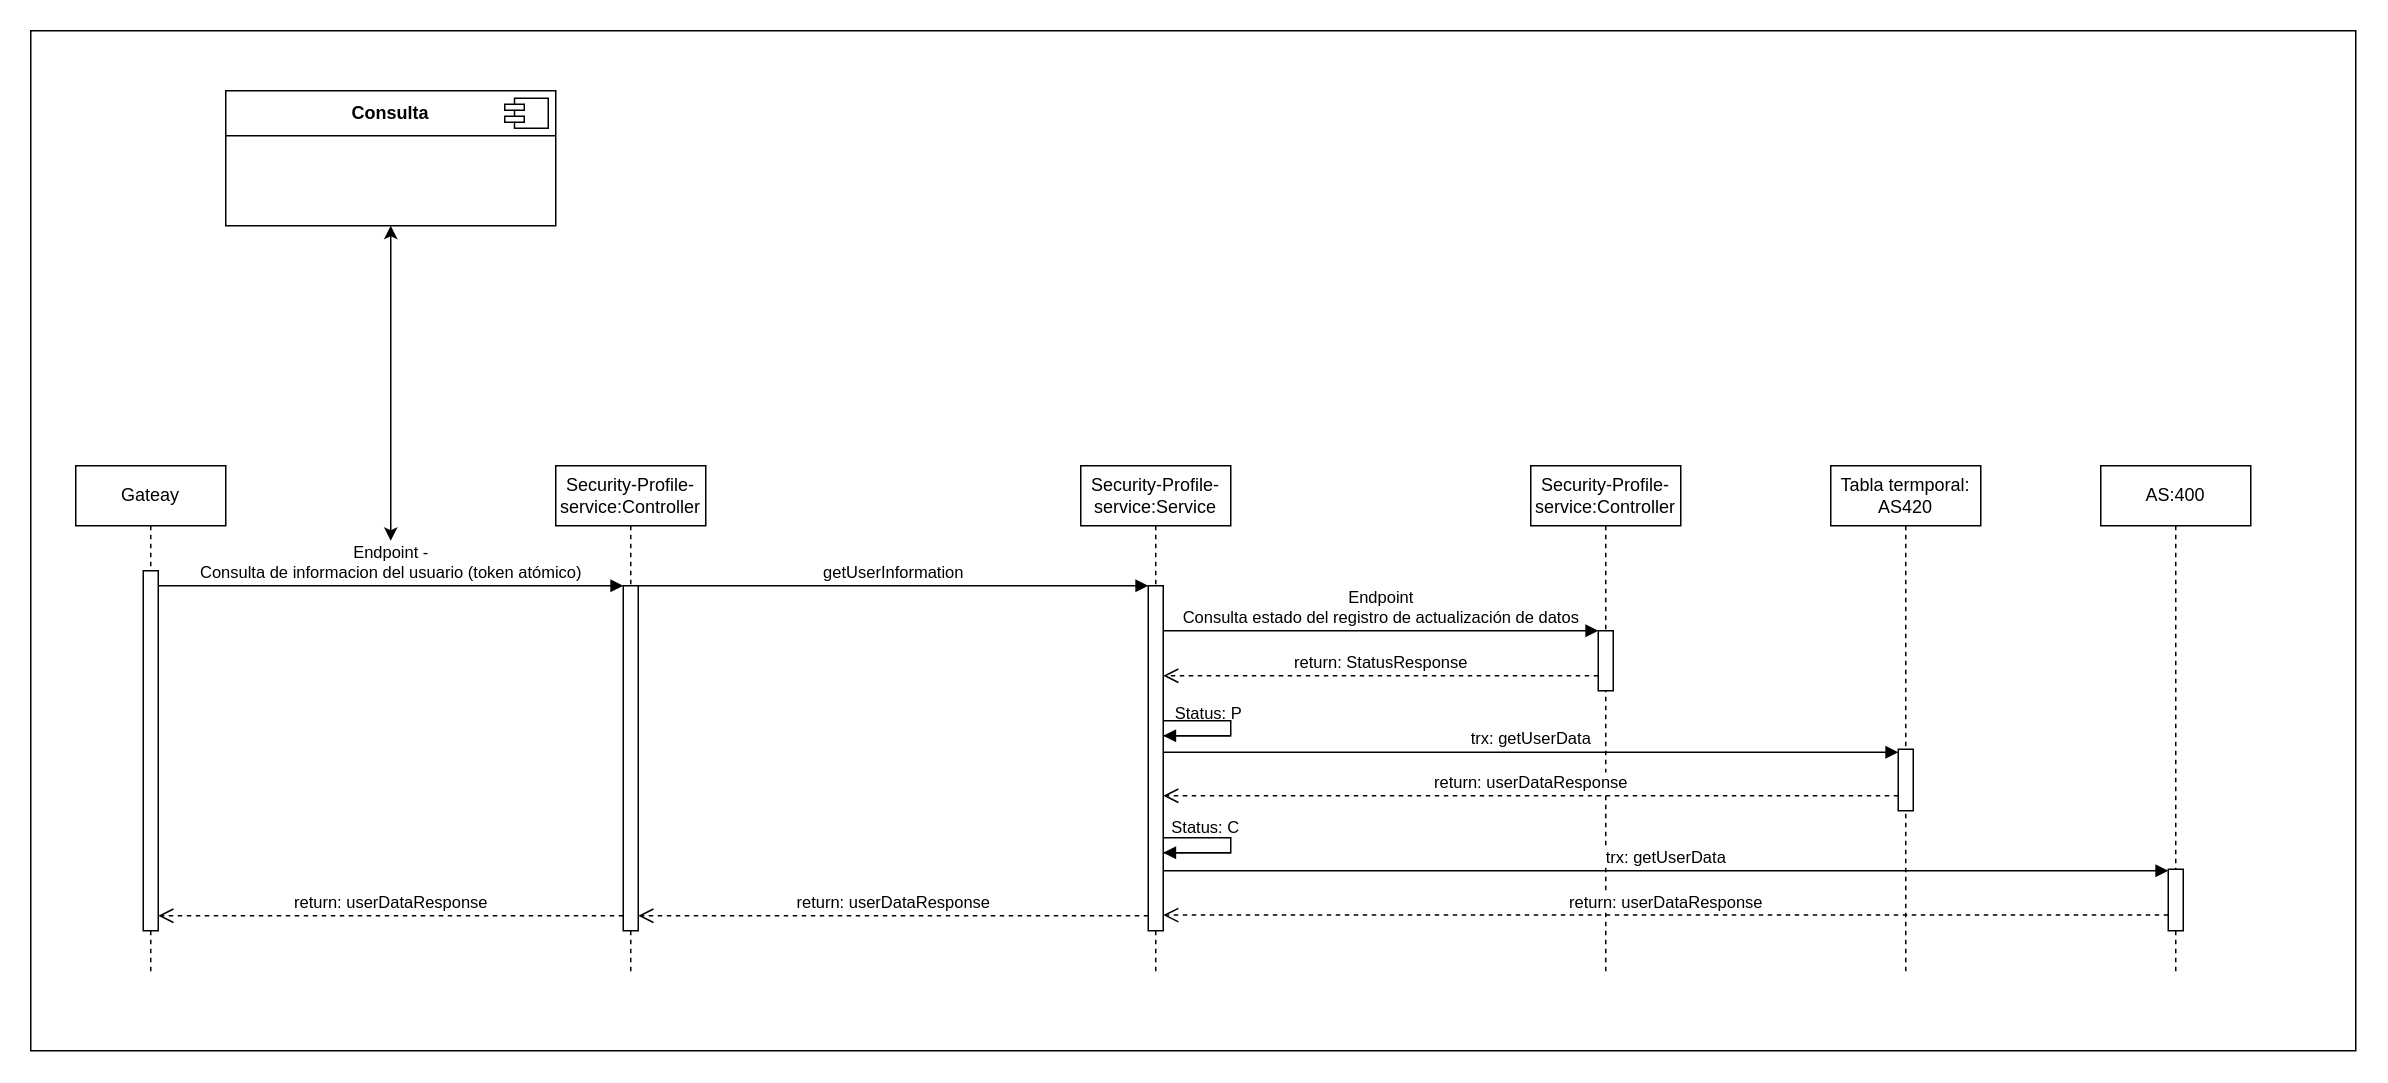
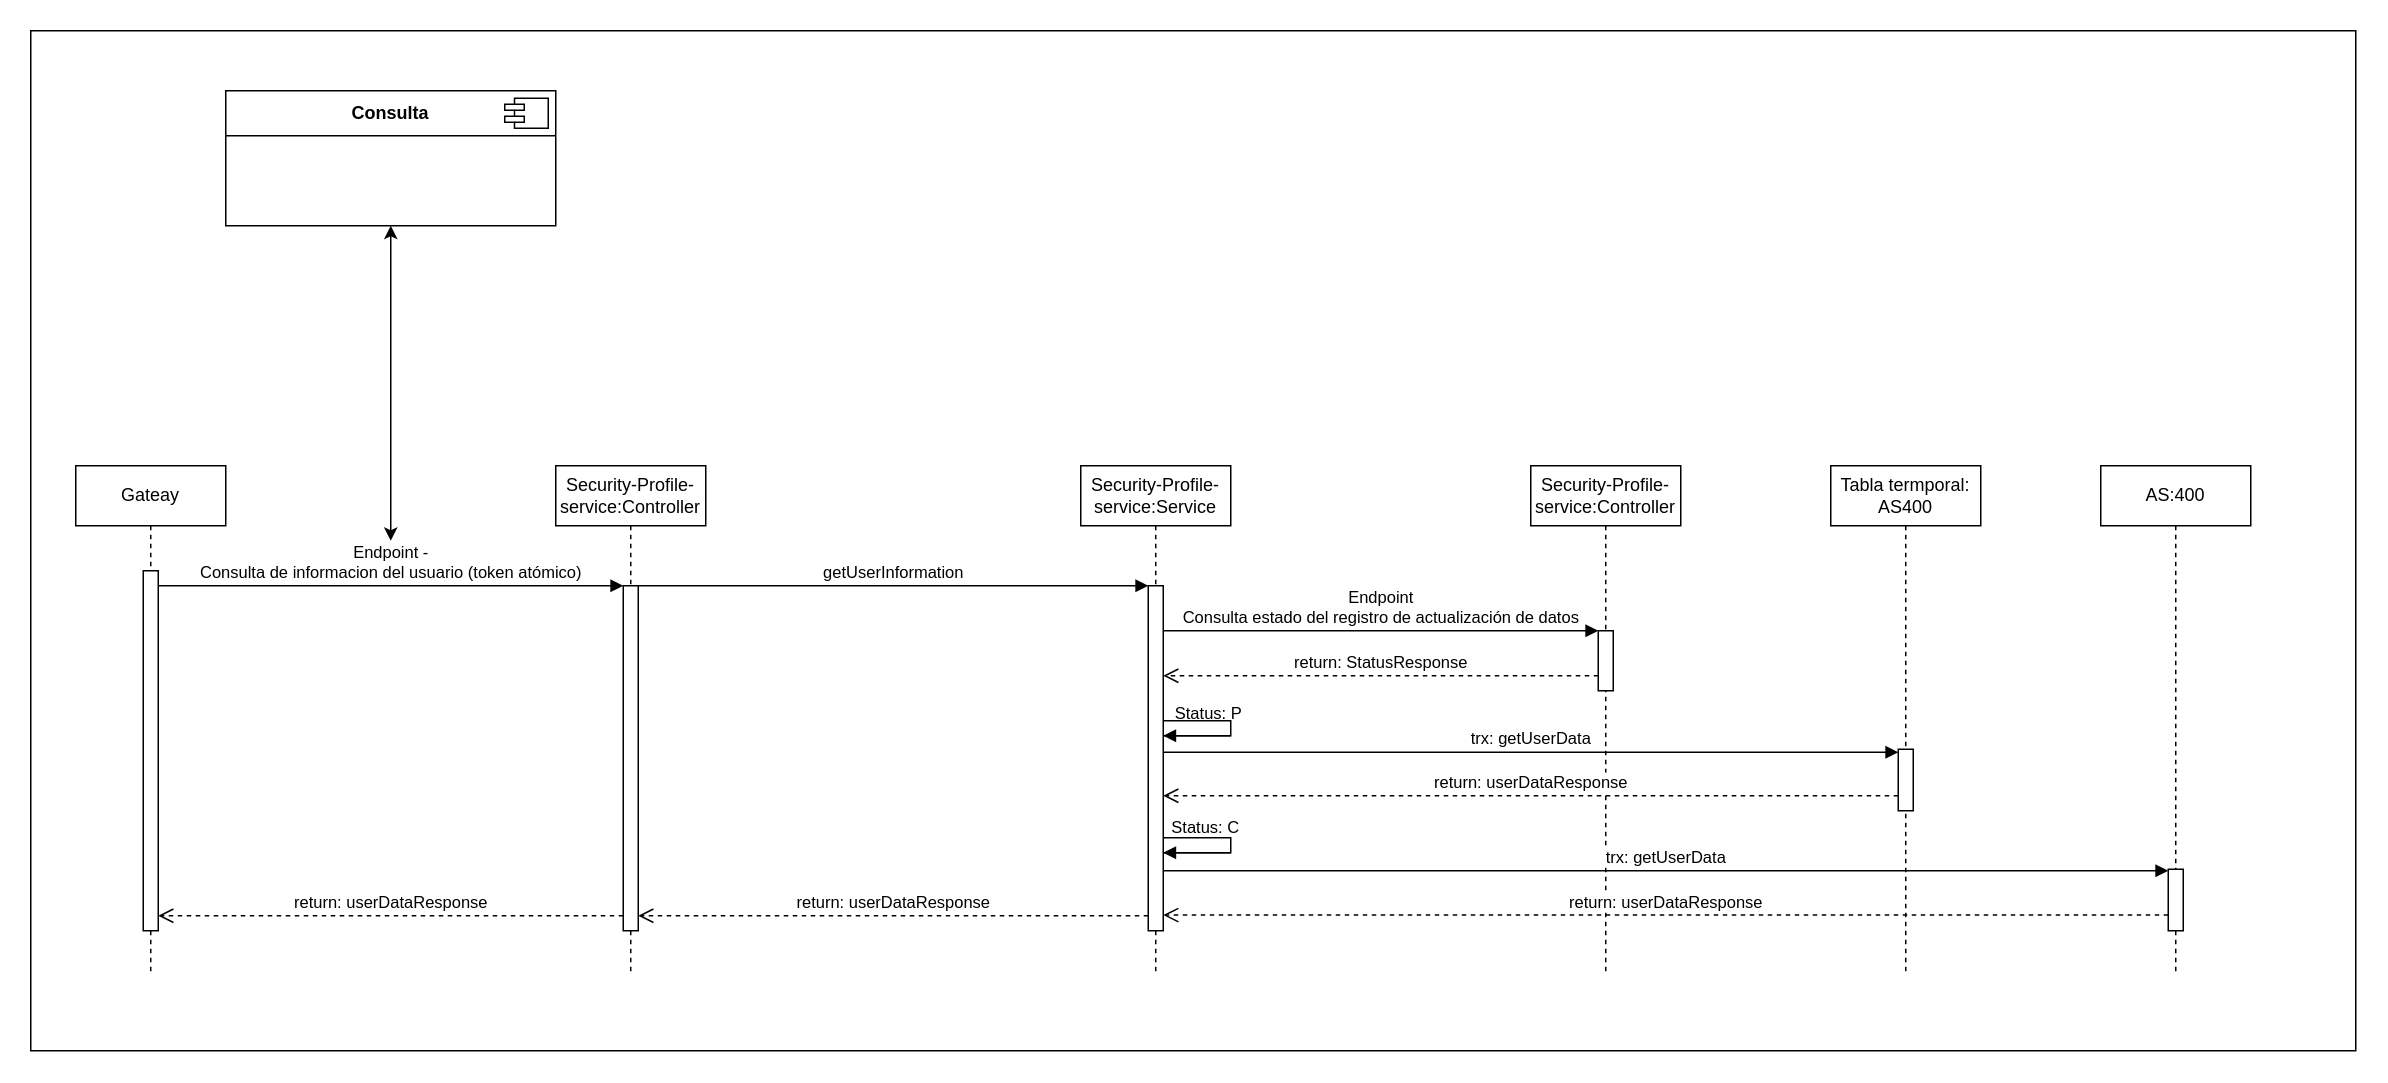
node "Tabla termporal: AS420": label "Tabla termporal: AS420" -> "Tabla termporal: AS400"
